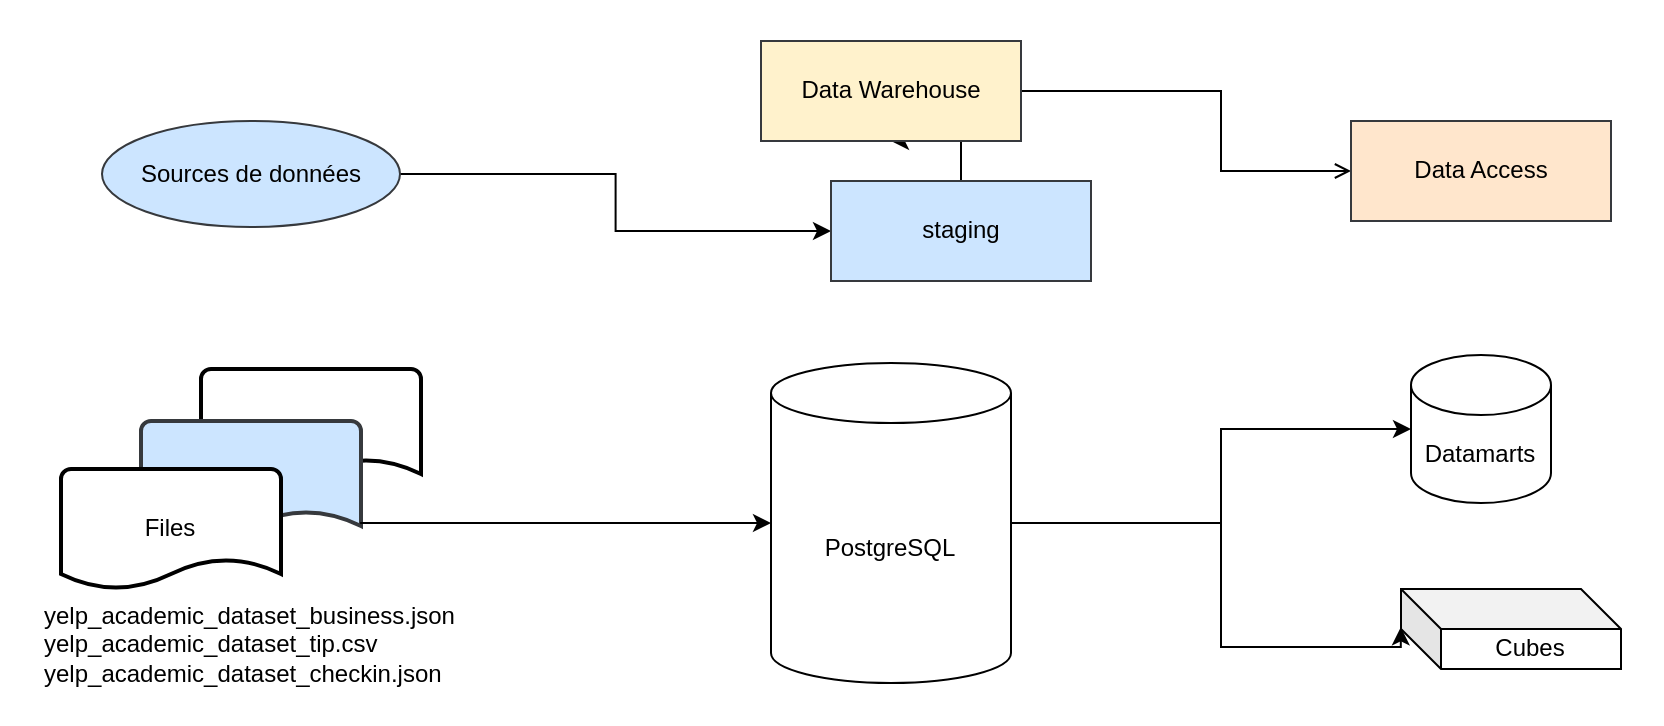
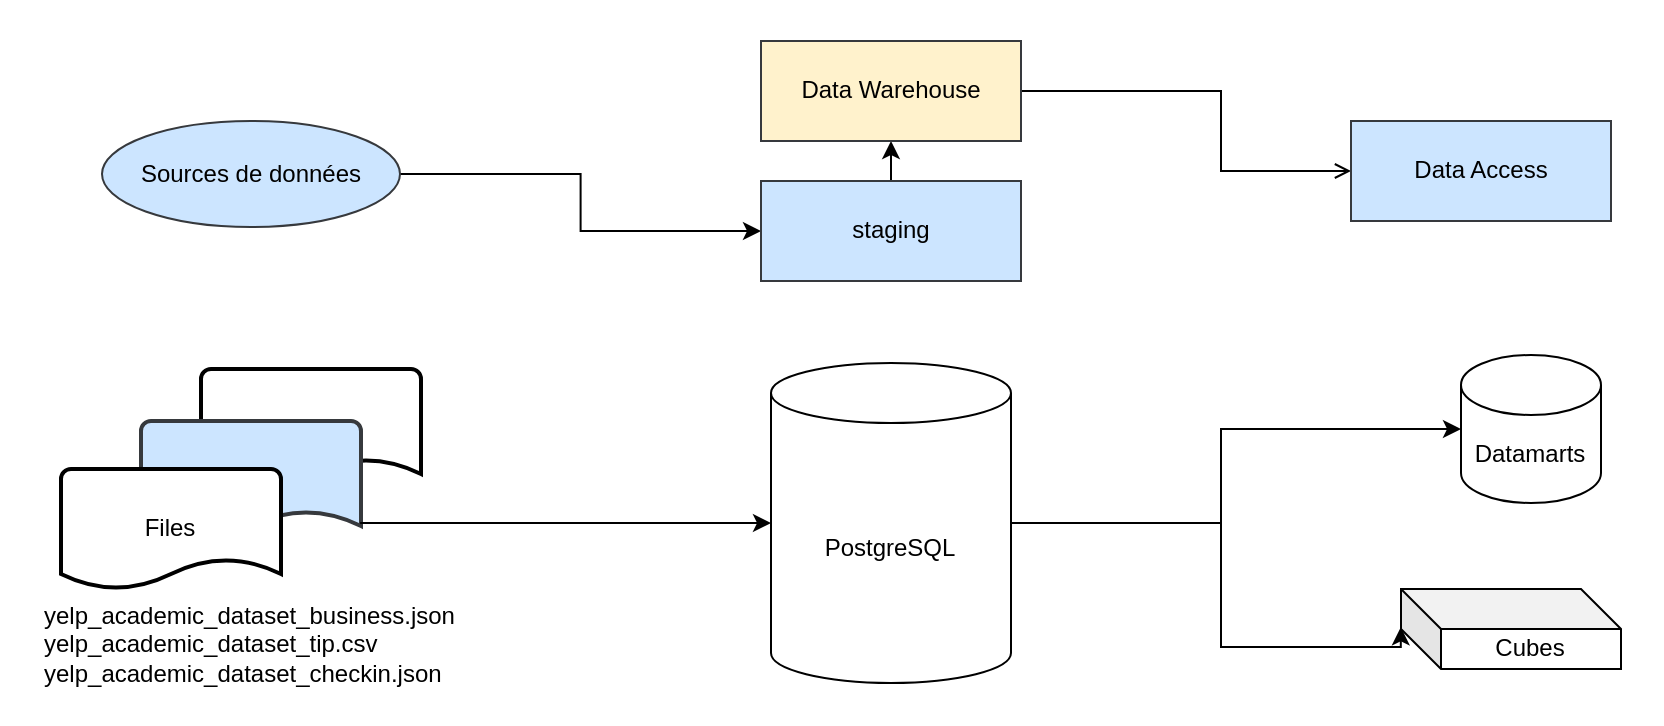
node "Data Access": fillcolor #ffe6cc -> #cce5ff
node "staging": moved (961, 231) -> (891, 231)
node "Datamarts": moved (1481, 429) -> (1531, 429)
